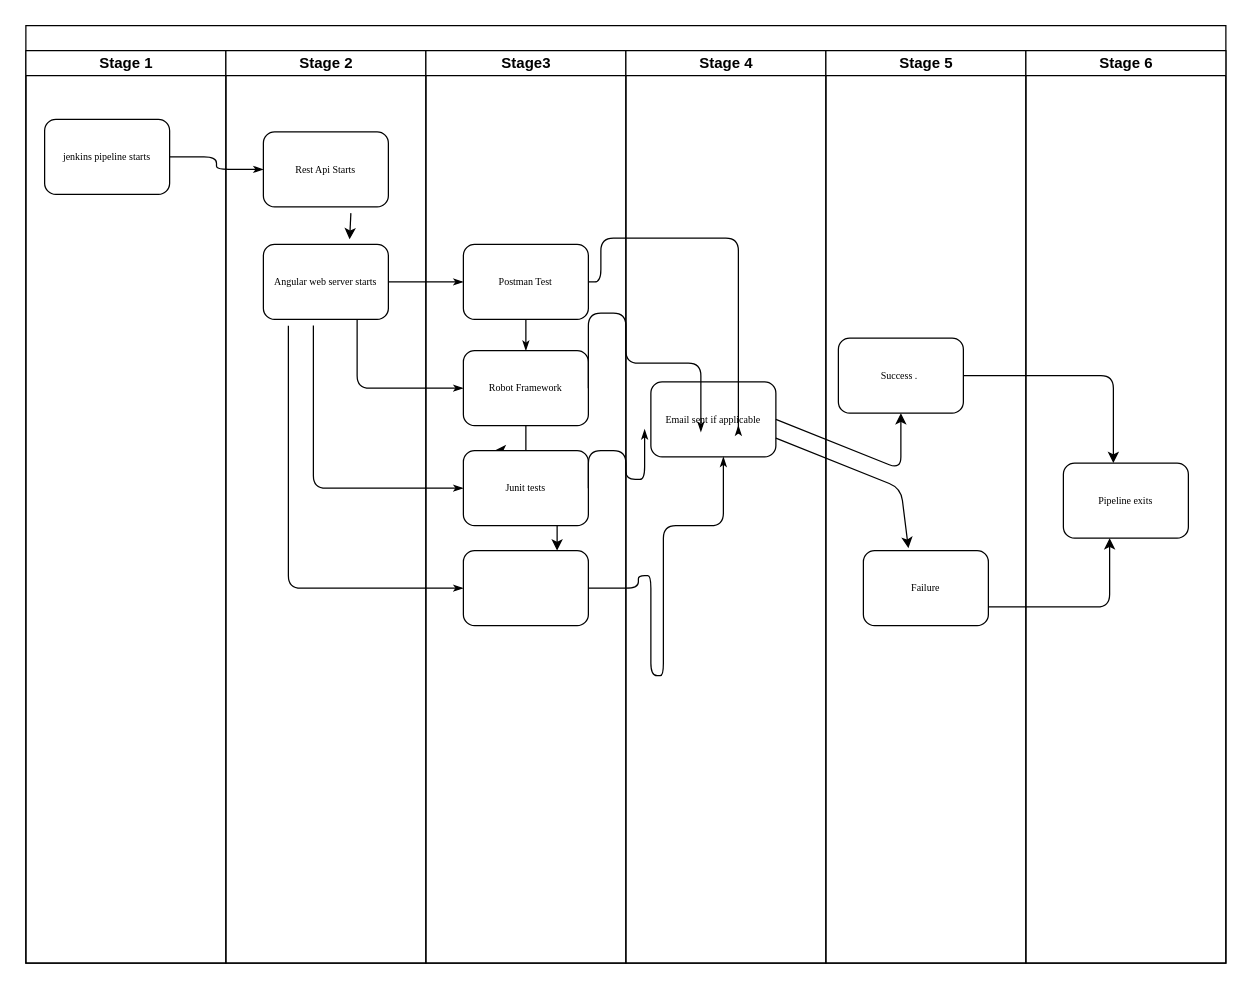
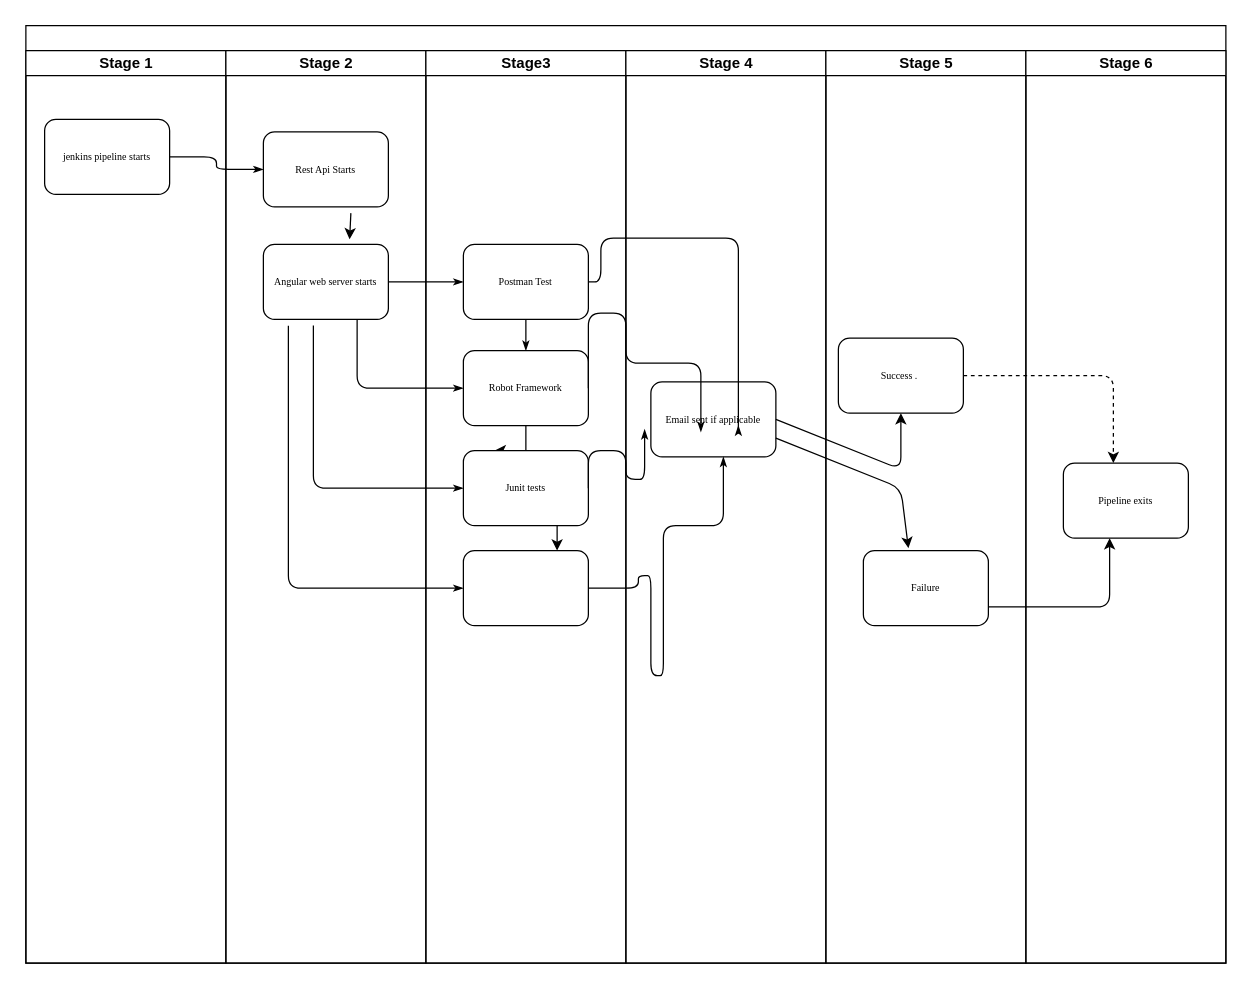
edge "Success ." -> "Pipeline exits": style solid -> dashed
